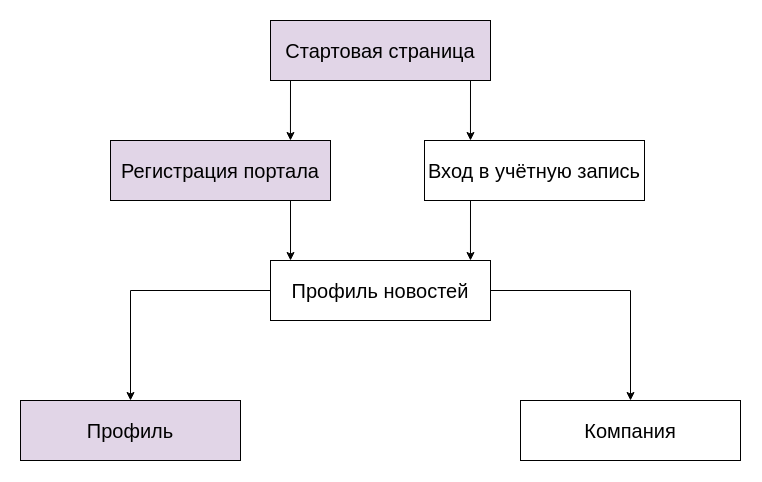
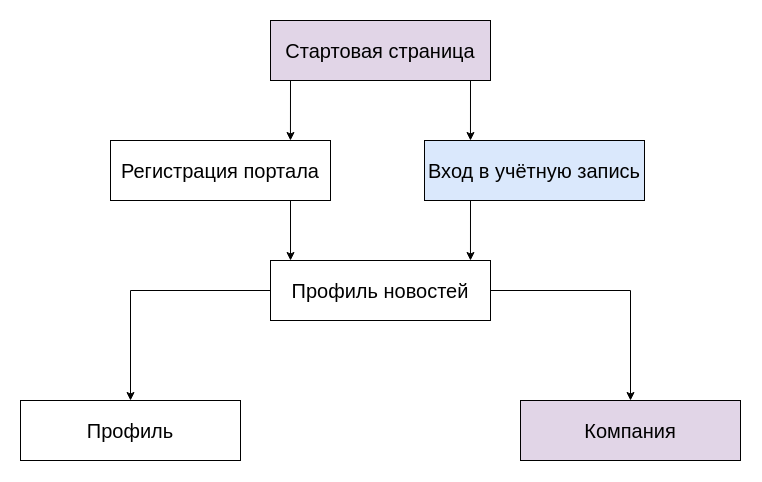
node "Регистрация портала": fillcolor #e1d5e7 -> #ffffff
node "Вход в учётную запись": fillcolor #ffffff -> #dae8fc
node "Профиль": fillcolor #e1d5e7 -> #ffffff
node "Компания": fillcolor #ffffff -> #e1d5e7
